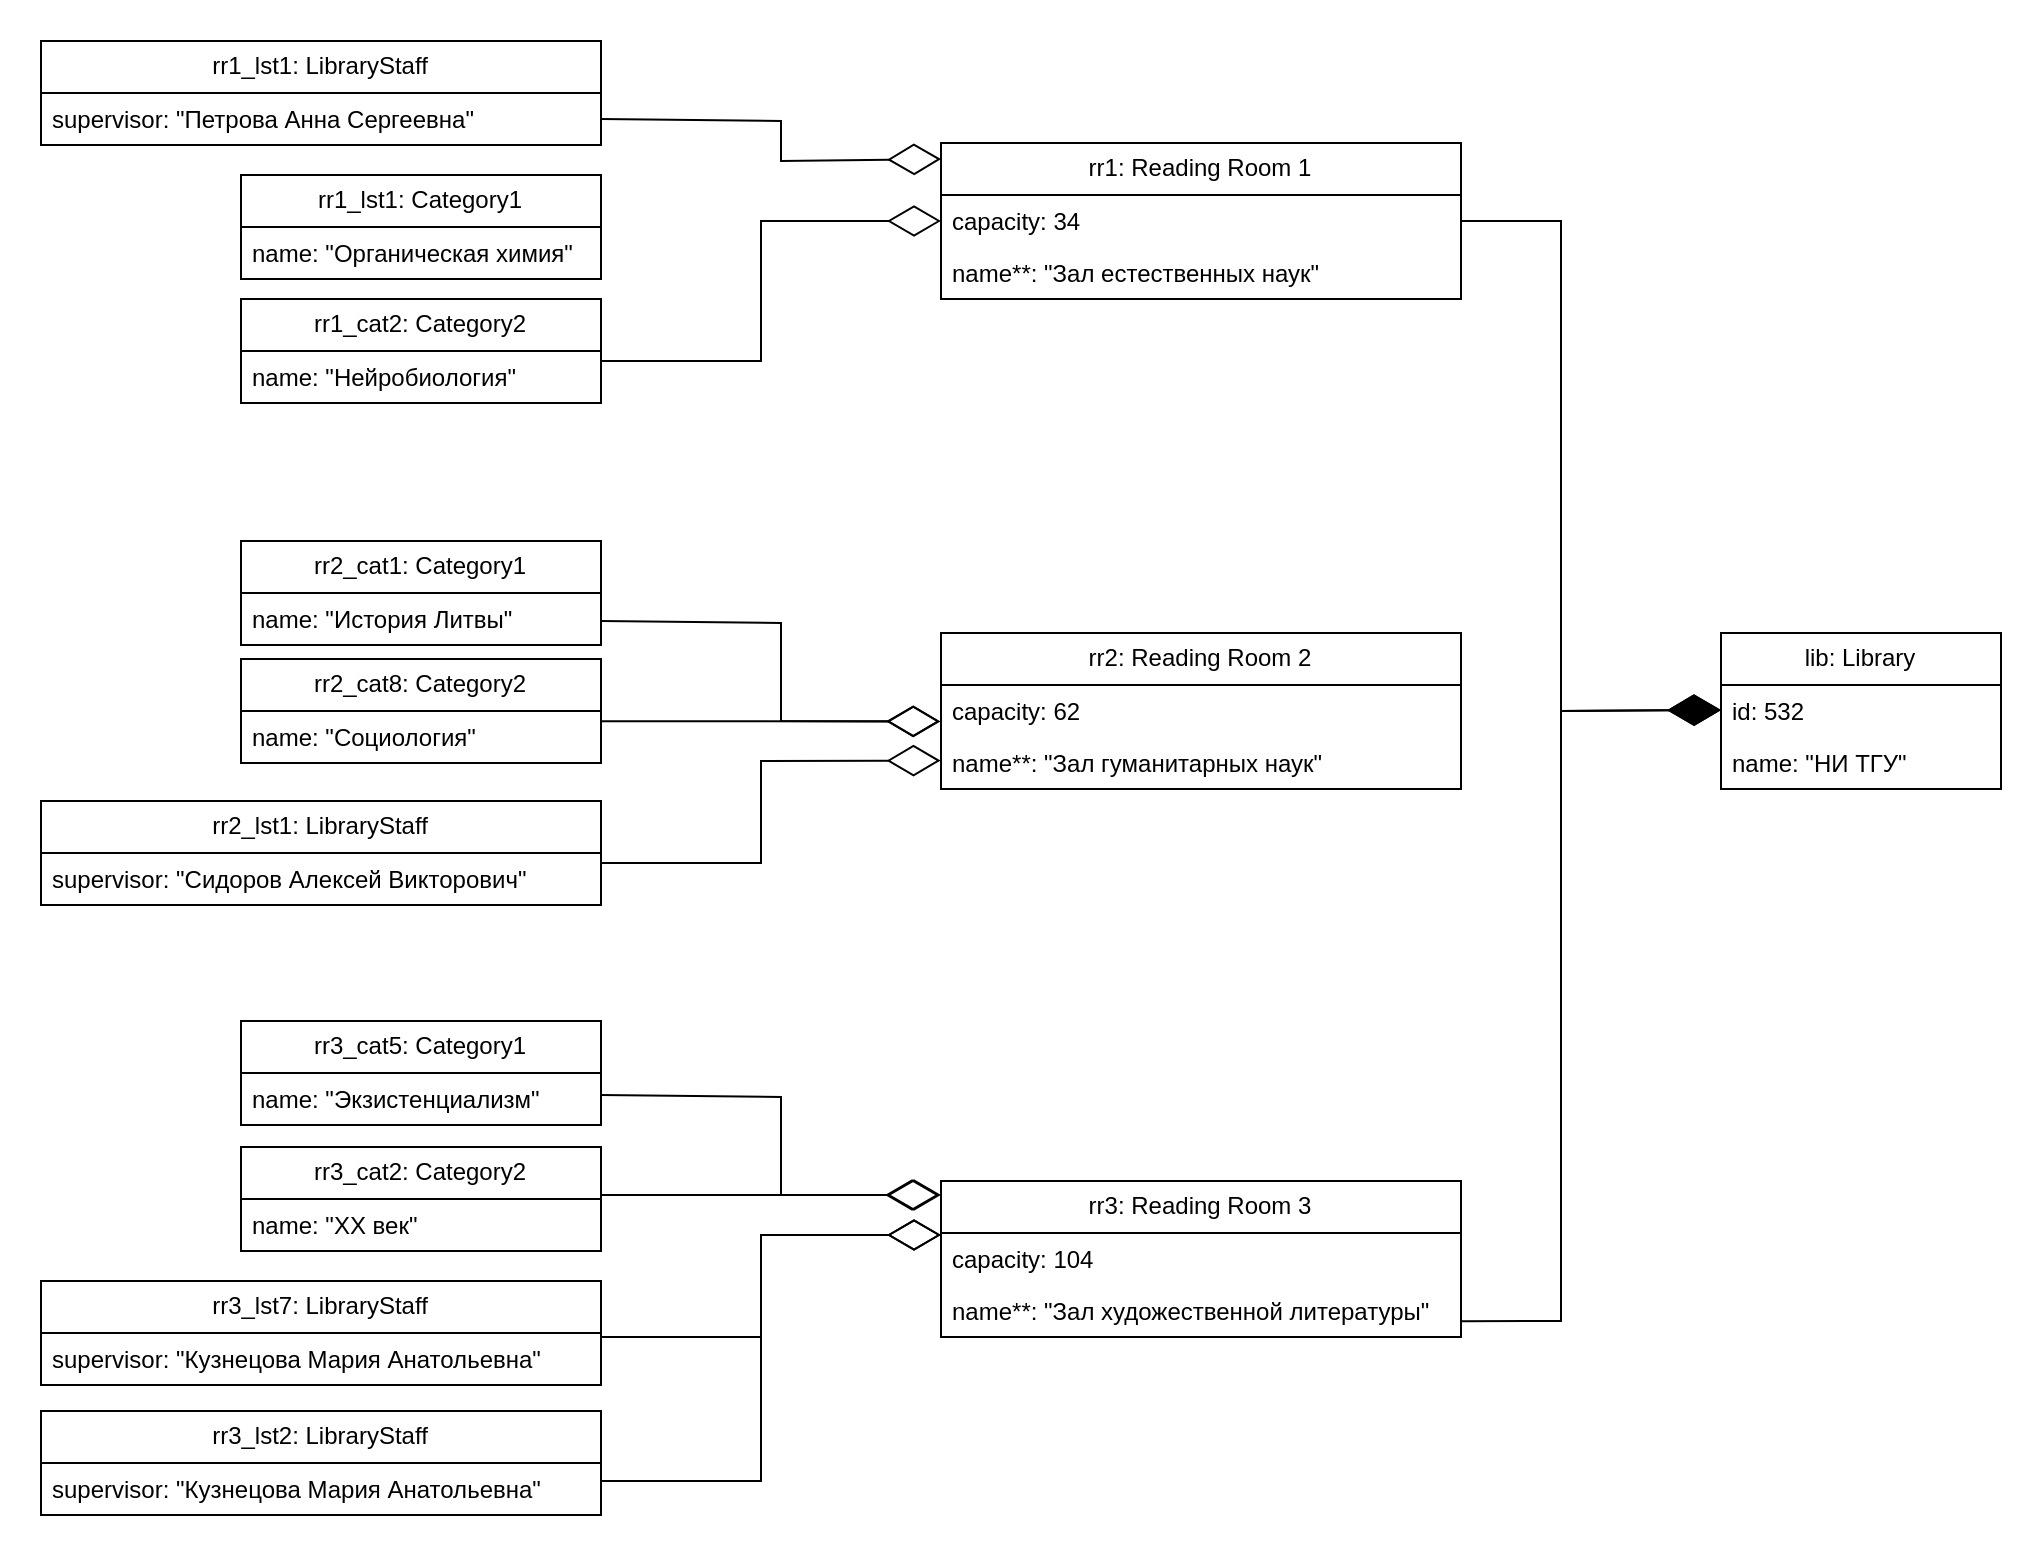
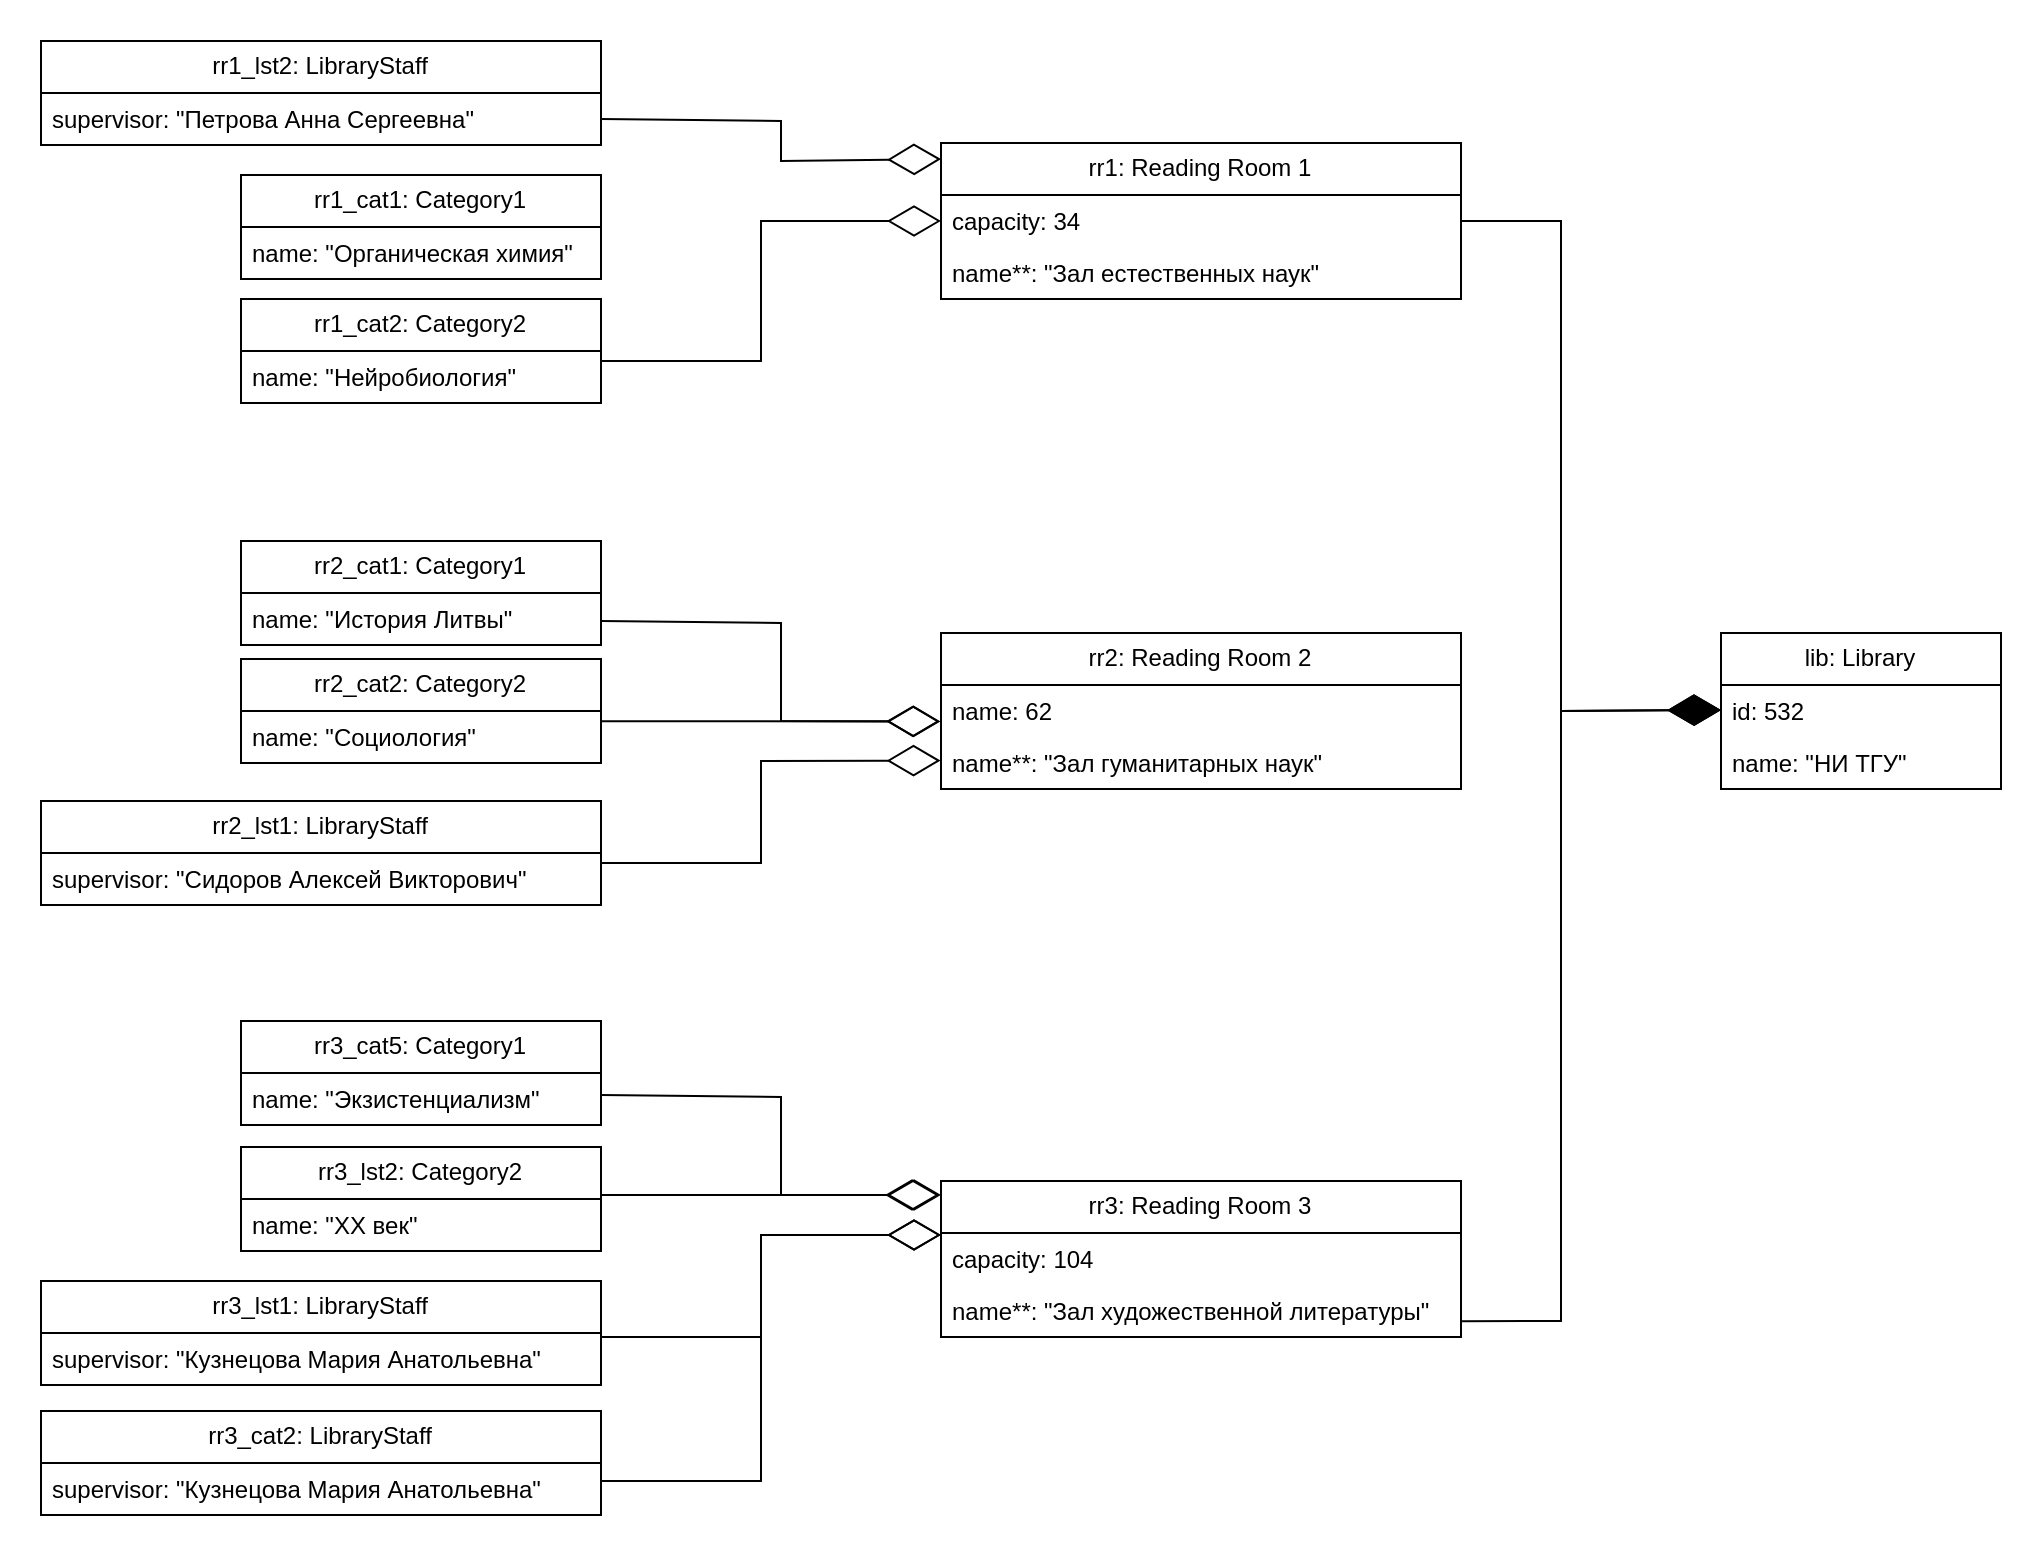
node "rr1_lst1: LibraryStaff": label "rr1_lst1: LibraryStaff" -> "rr1_lst2: LibraryStaff"
node "rr1_lst1: Category1": label "rr1_lst1: Category1" -> "rr1_cat1: Category1"
node "rr2_cat8: Category2": label "rr2_cat8: Category2" -> "rr2_cat2: Category2"
node "capacity: 62": label "capacity: 62" -> "name: 62"
node "rr3_cat2: Category2": label "rr3_cat2: Category2" -> "rr3_lst2: Category2"
node "rr3_lst7: LibraryStaff": label "rr3_lst7: LibraryStaff" -> "rr3_lst1: LibraryStaff"
node "rr3_lst2: LibraryStaff": label "rr3_lst2: LibraryStaff" -> "rr3_cat2: LibraryStaff"
